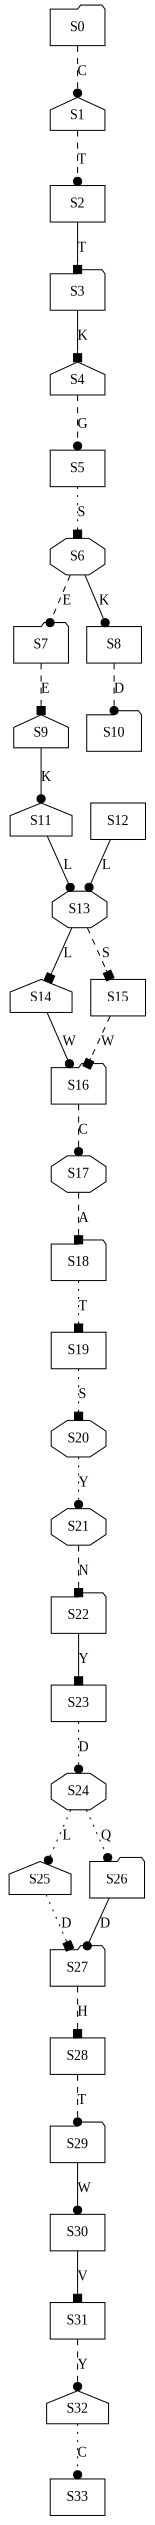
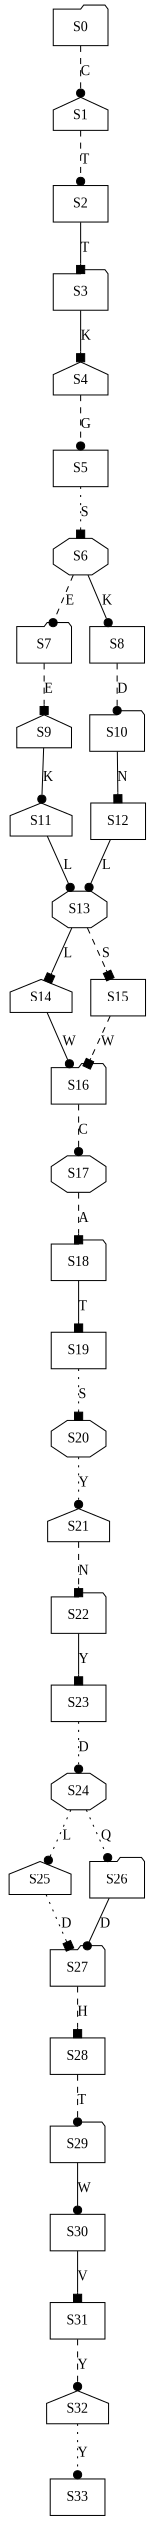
edge "S10" -> "S12": added, label "N"
edge "S18" -> "S19": style dotted -> solid
node "S21": shape octagon -> house
edge "S32" -> "S33": label "C" -> "Y"
